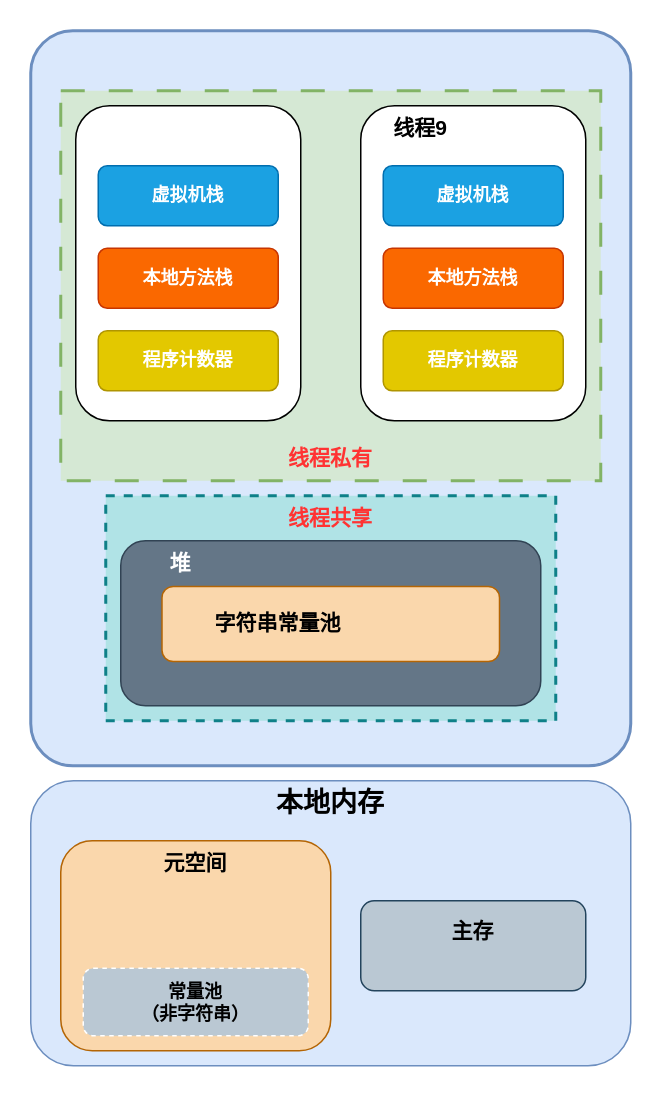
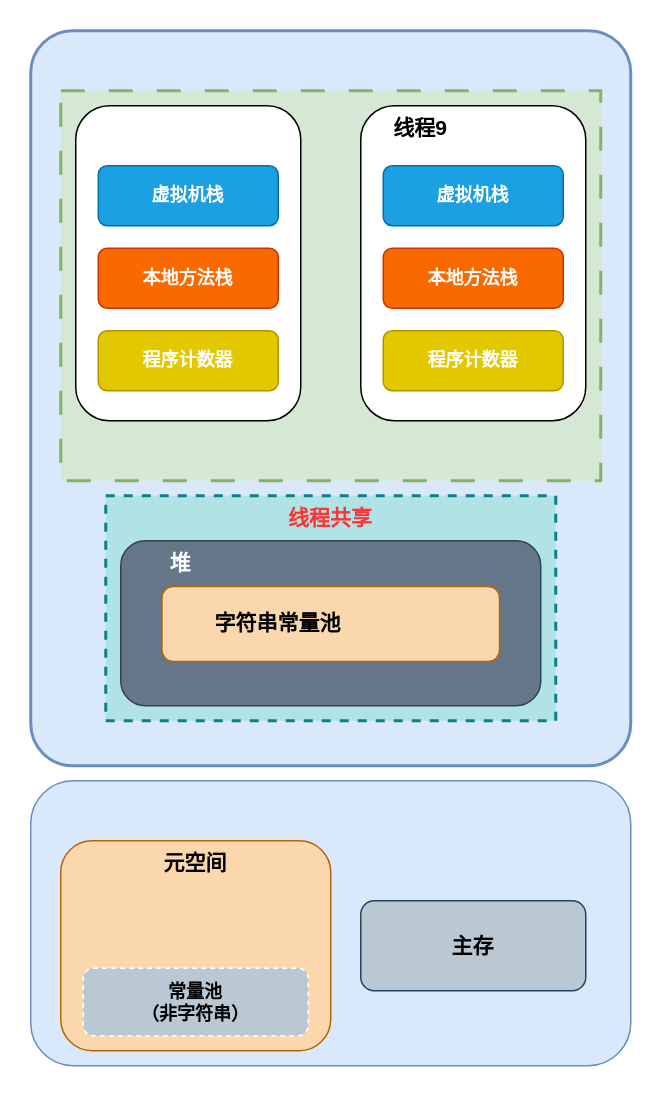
node "线程私有": removed
node "本地内存": removed
node "主存": moved (473, 931) -> (473, 946)
